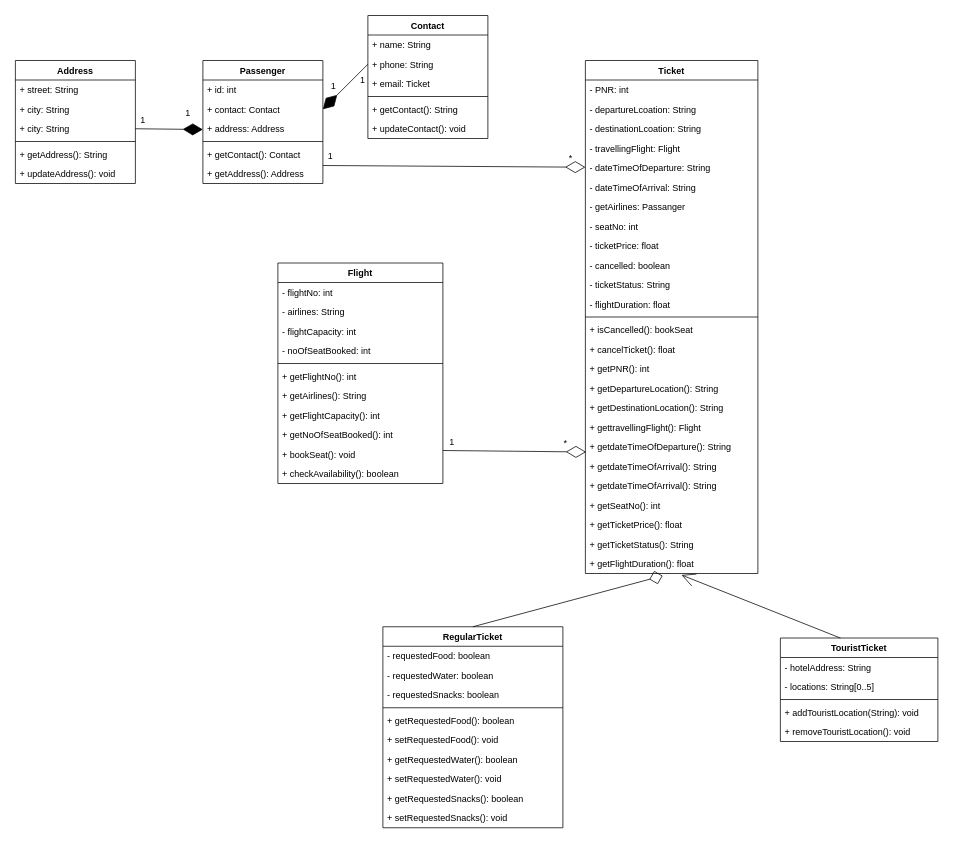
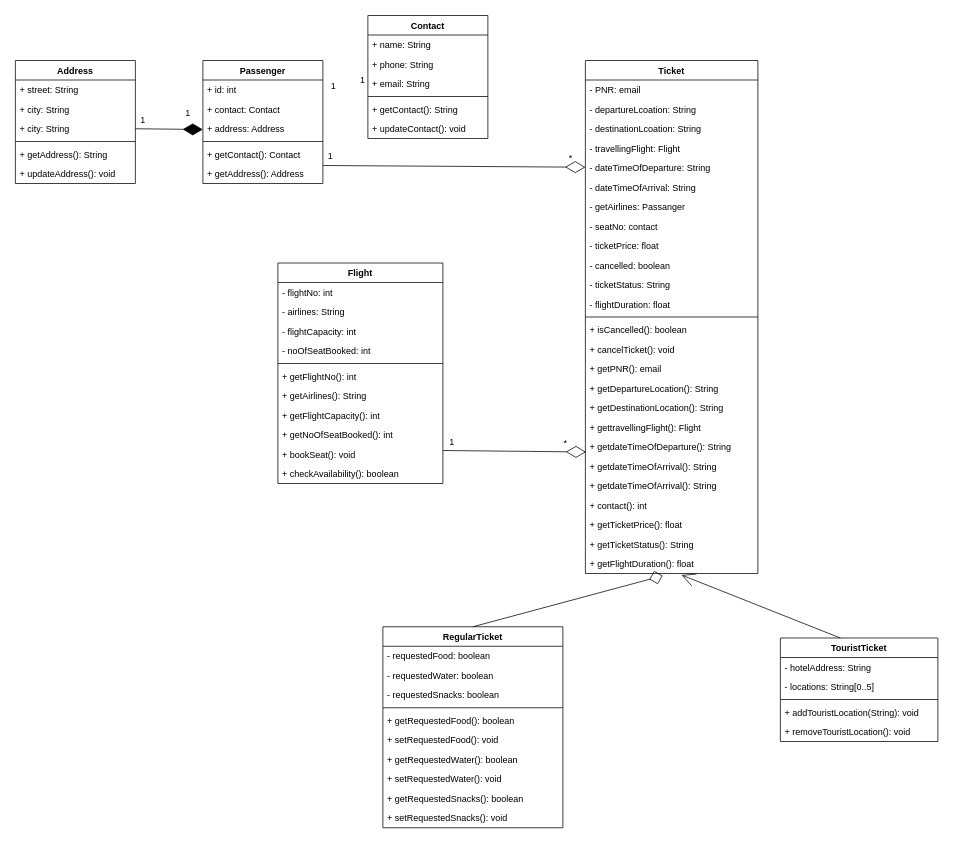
edge "+ phone: String" -> "+ contact: Contact": removed
node "+ email: Ticket": label "+ email: Ticket" -> "+ email: String"
node "- PNR: int": label "- PNR: int" -> "- PNR: email"
node "- seatNo: int": label "- seatNo: int" -> "- seatNo: contact"
node "+ isCancelled(): bookSeat": label "+ isCancelled(): bookSeat" -> "+ isCancelled(): boolean"
node "+ cancelTicket(): float": label "+ cancelTicket(): float" -> "+ cancelTicket(): void"
node "+ getPNR(): int": label "+ getPNR(): int" -> "+ getPNR(): email"
node "+ getSeatNo(): int": label "+ getSeatNo(): int" -> "+ contact(): int"
